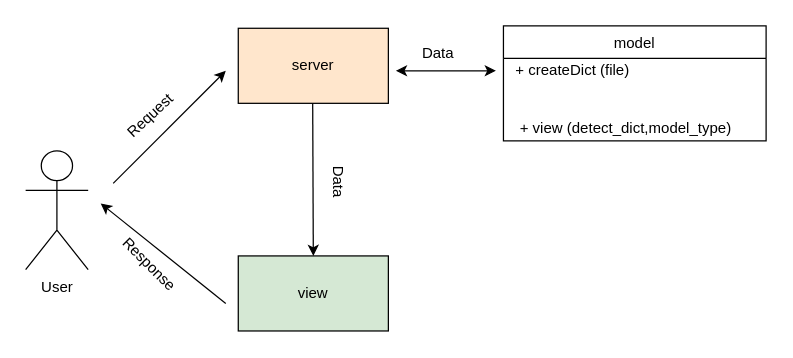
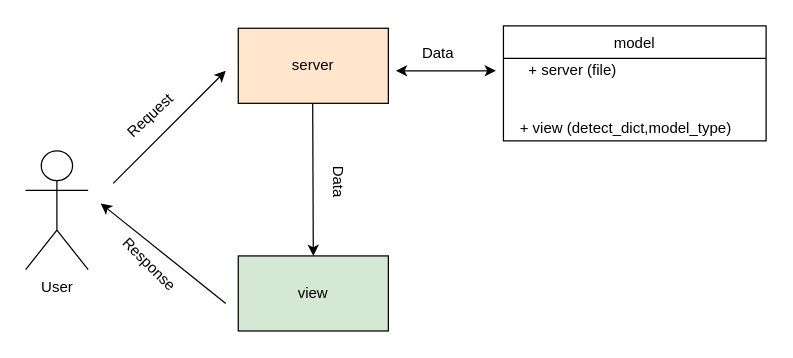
node "+ createDict (file)": label "+ createDict (file)" -> "+ server (file)"
